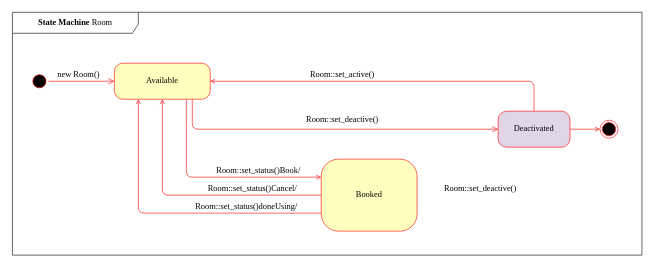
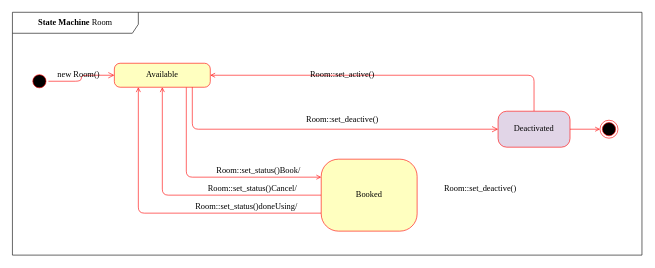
node "Available": size 96x36 -> 96x24
